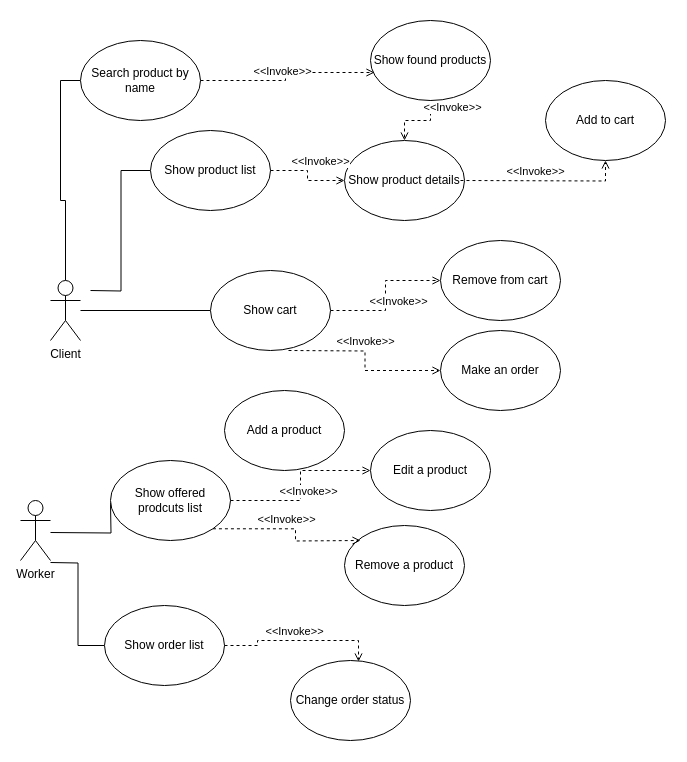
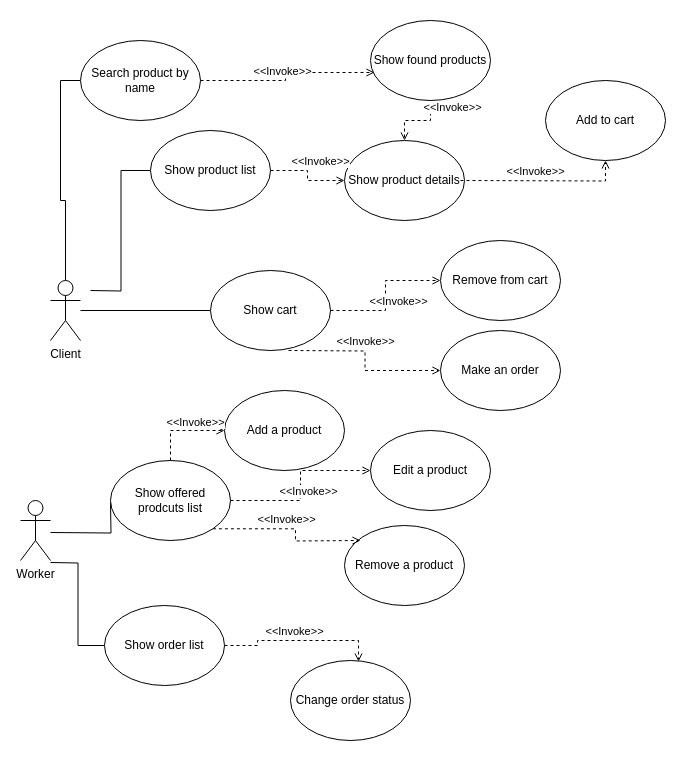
edge "Show offered prodcuts list" -> "Add a product": added, label "<<Invoke>>"
